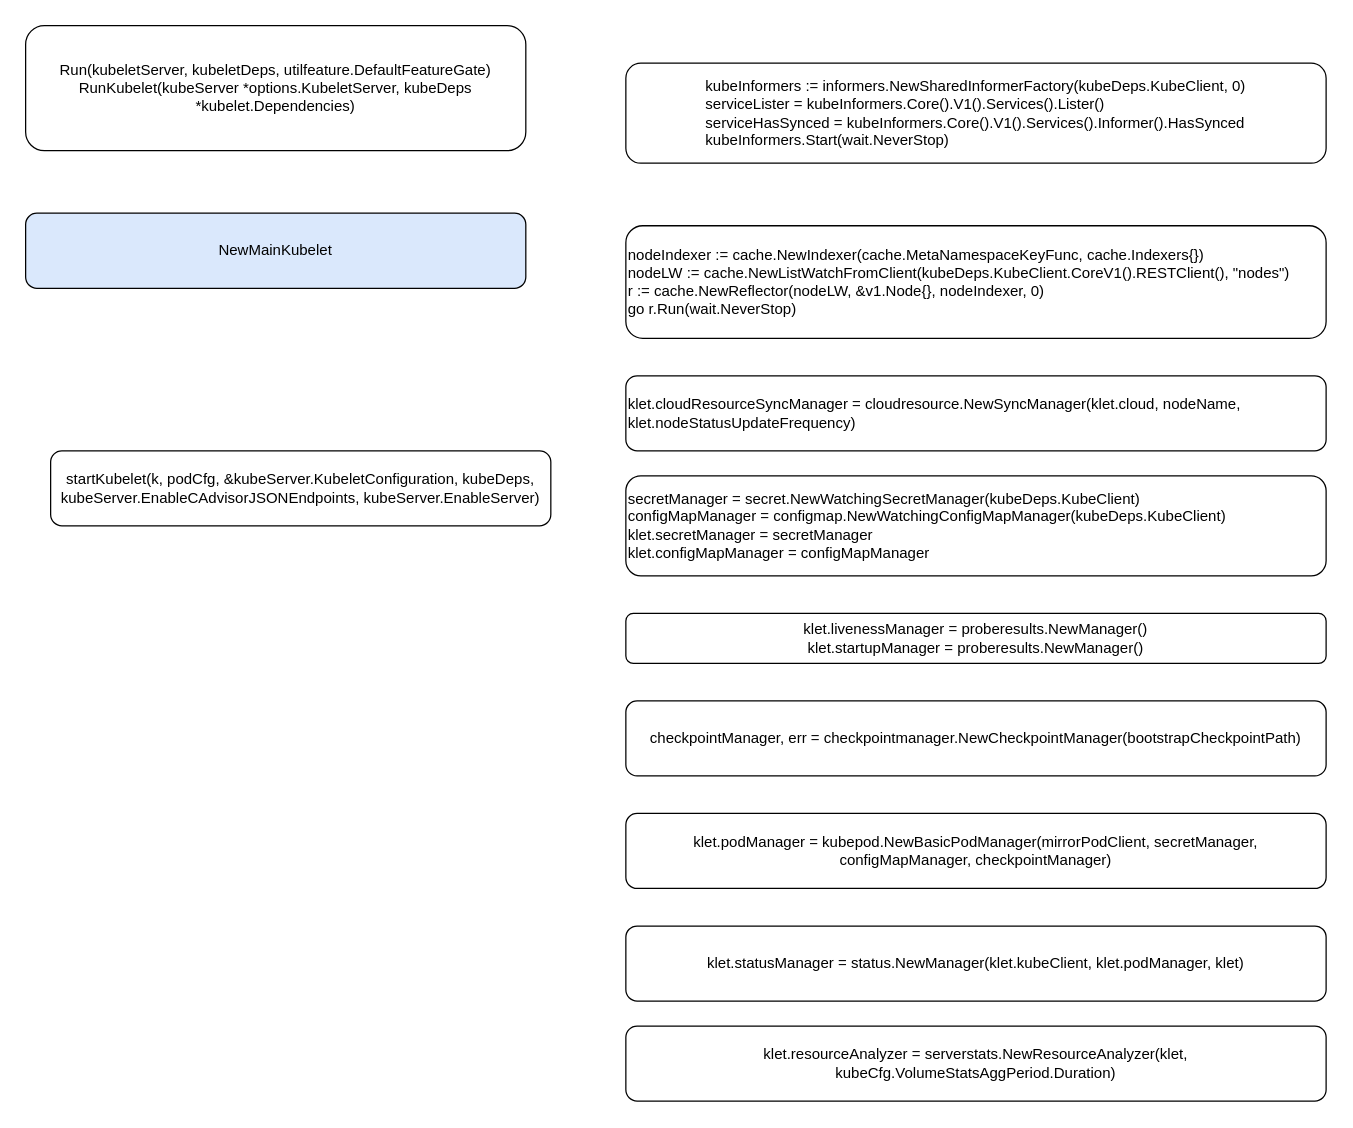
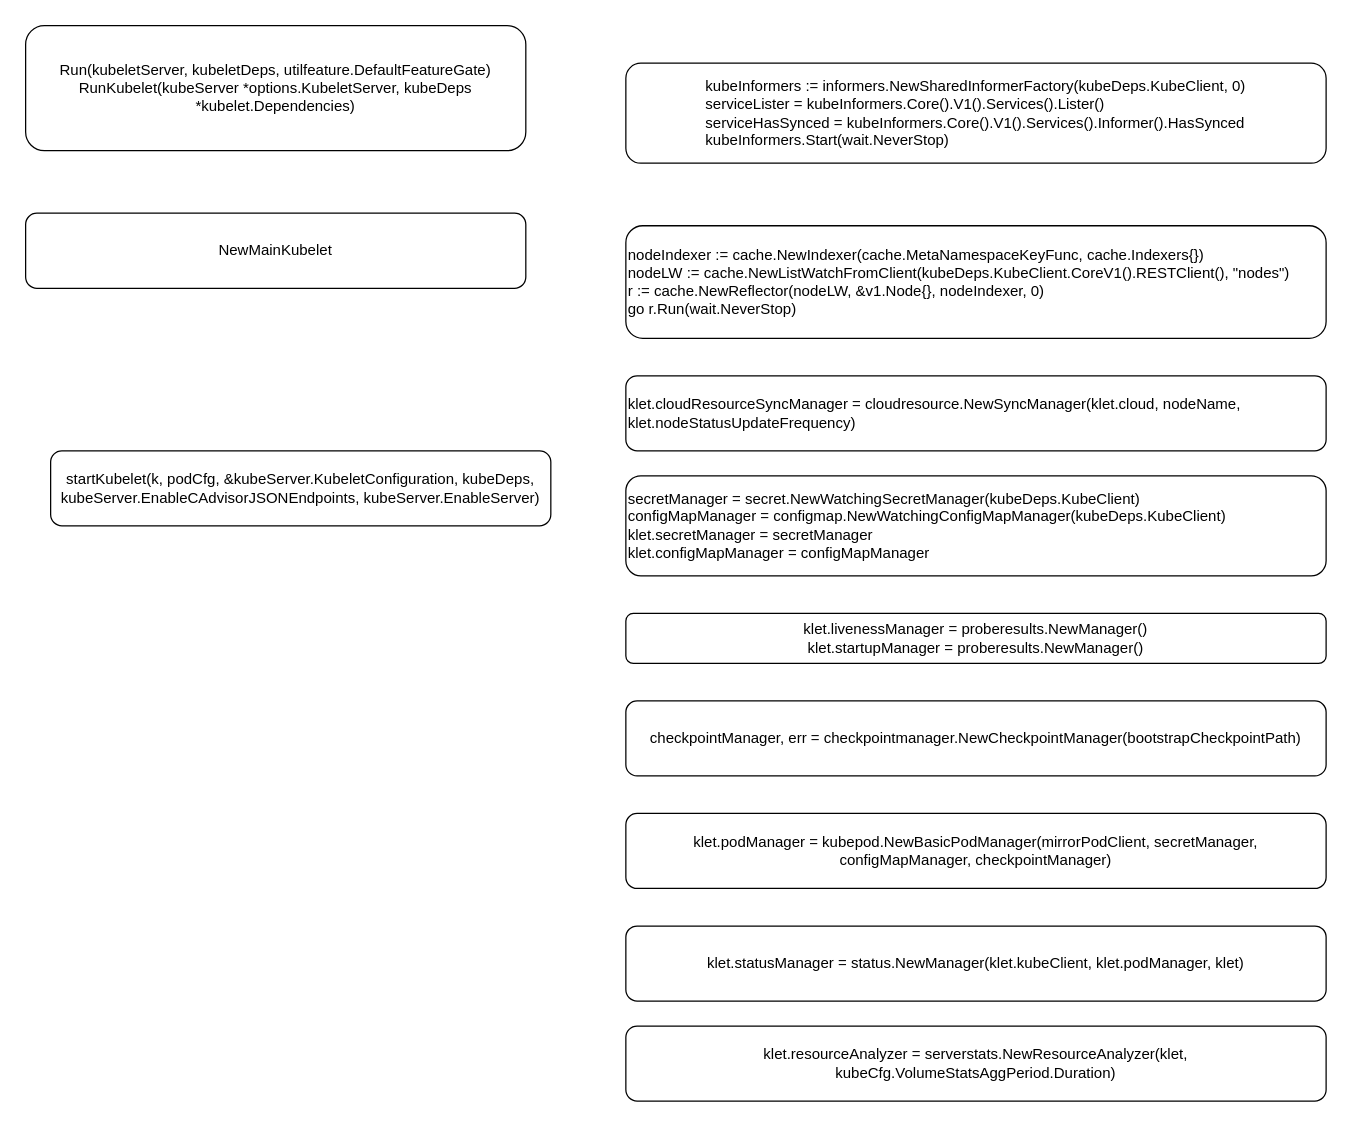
node "NewMainKubelet": fillcolor #dae8fc -> #ffffff
